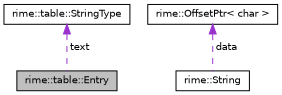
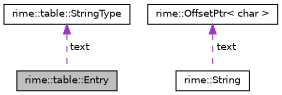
edge "rime::String" -> "rime::OffsetPtr< char >": label " data" -> " text"
